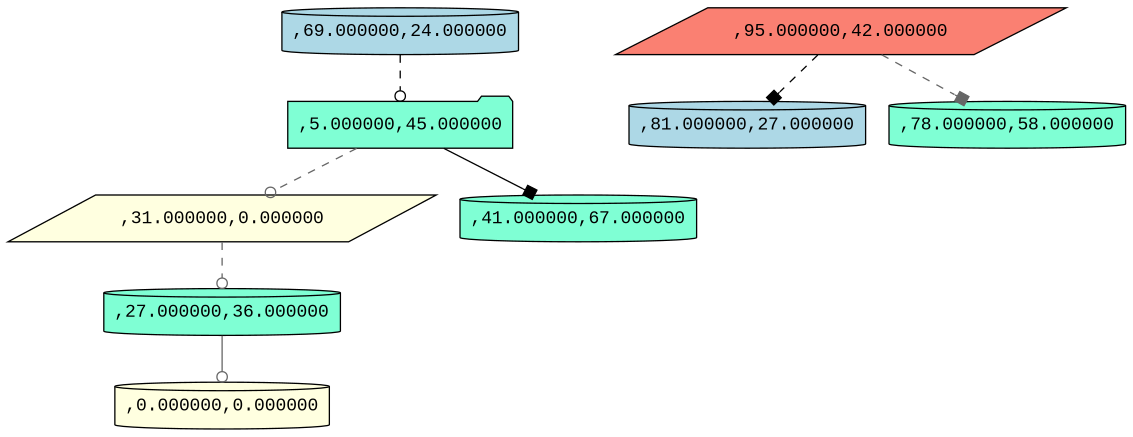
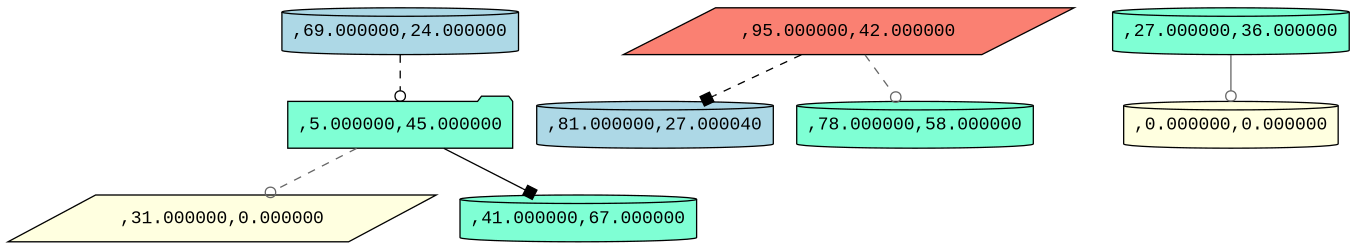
edge ",95.000000,42.000000" -> ",78.000000,58.000000": arrowhead box -> odot
node ",81.000000,27.000000": label ",81.000000,27.000000" -> ",81.000000,27.000040"
edge ",31.000000,0.000000" -> ",27.000000,36.000000": removed
